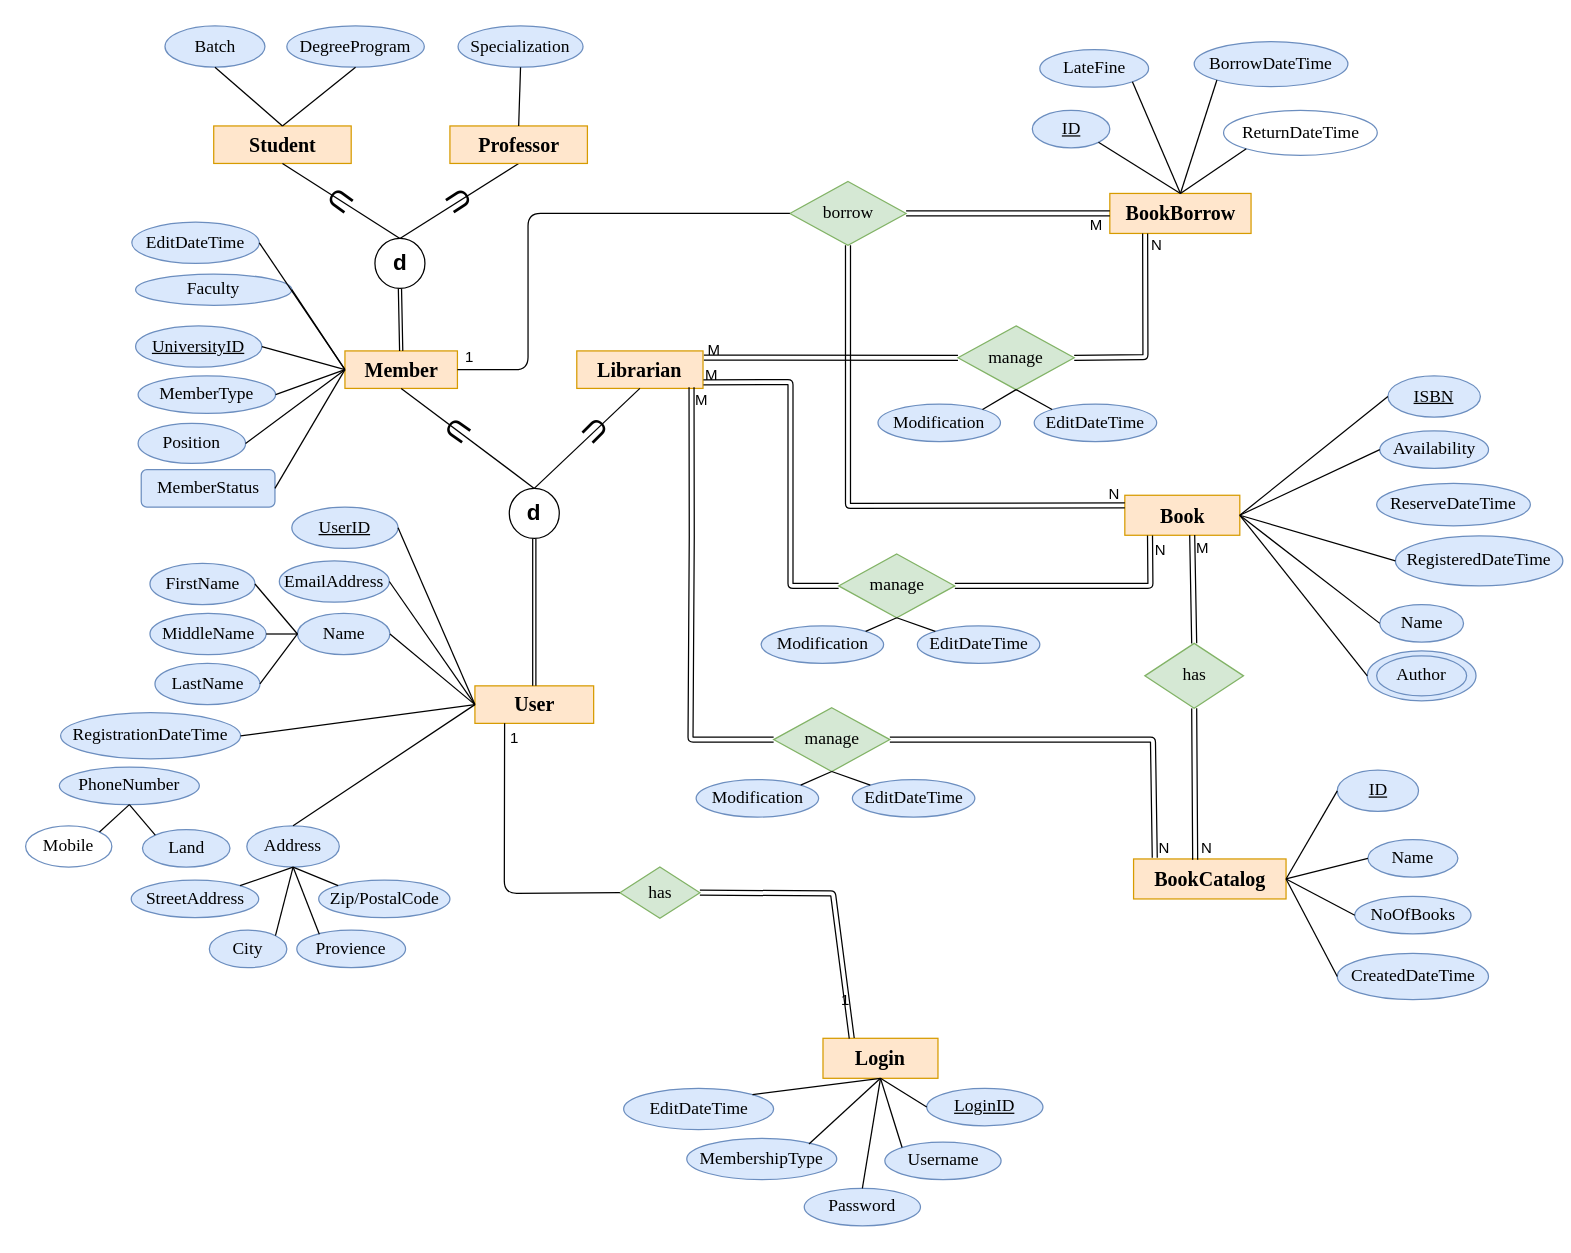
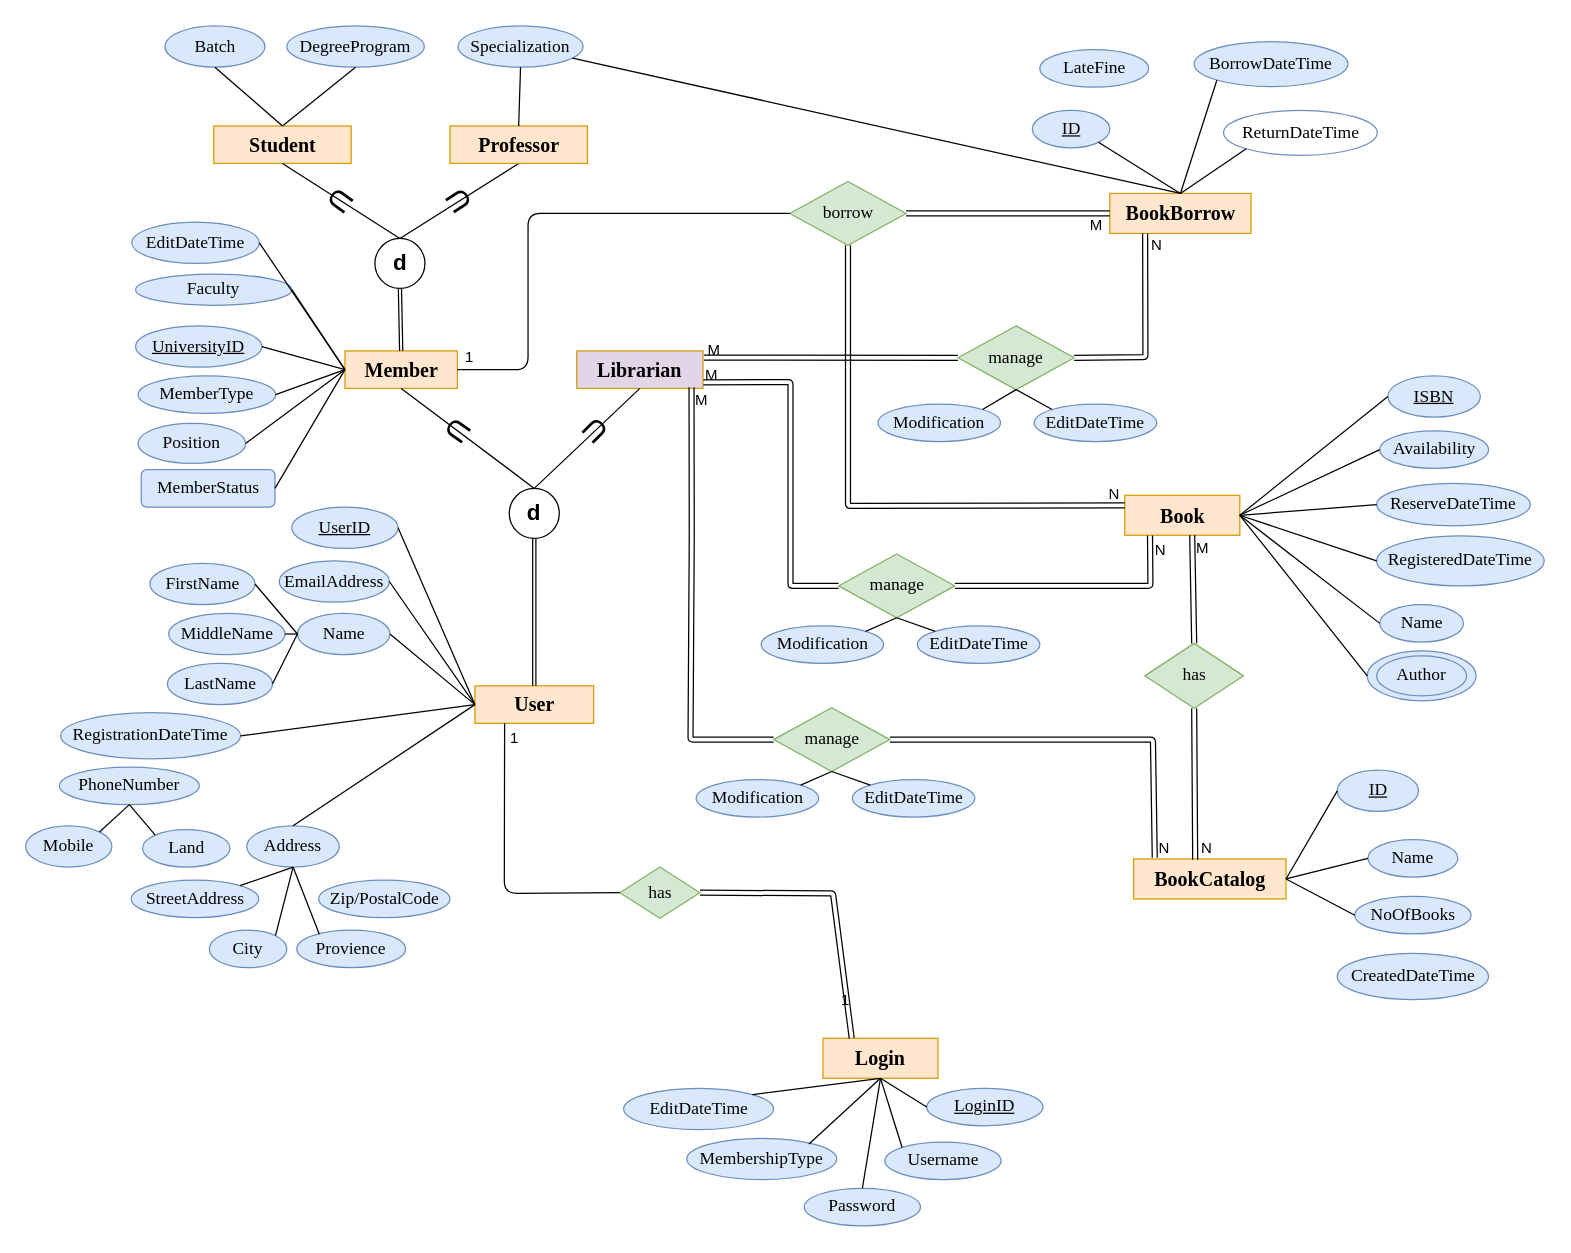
edge "LateFine" -- "BookBorrow": now "Specialization" -- "BookBorrow"
node "Librarian": fillcolor #ffe6cc -> #e1d5e7
edge "ReserveDateTime" -- "Book": added
node "RegisteredDateTime": moved (1479, 561) -> (1461, 561)
node "MiddleName": moved (208, 634) -> (227, 634)
node "LastName": moved (208, 684) -> (220, 684)
node "Mobile": fillcolor #ffffff -> #dae8fc
edge "Address" -- "Zip/PostalCode": removed
edge "BookCatalog" -- "CreatedDateTime": removed
